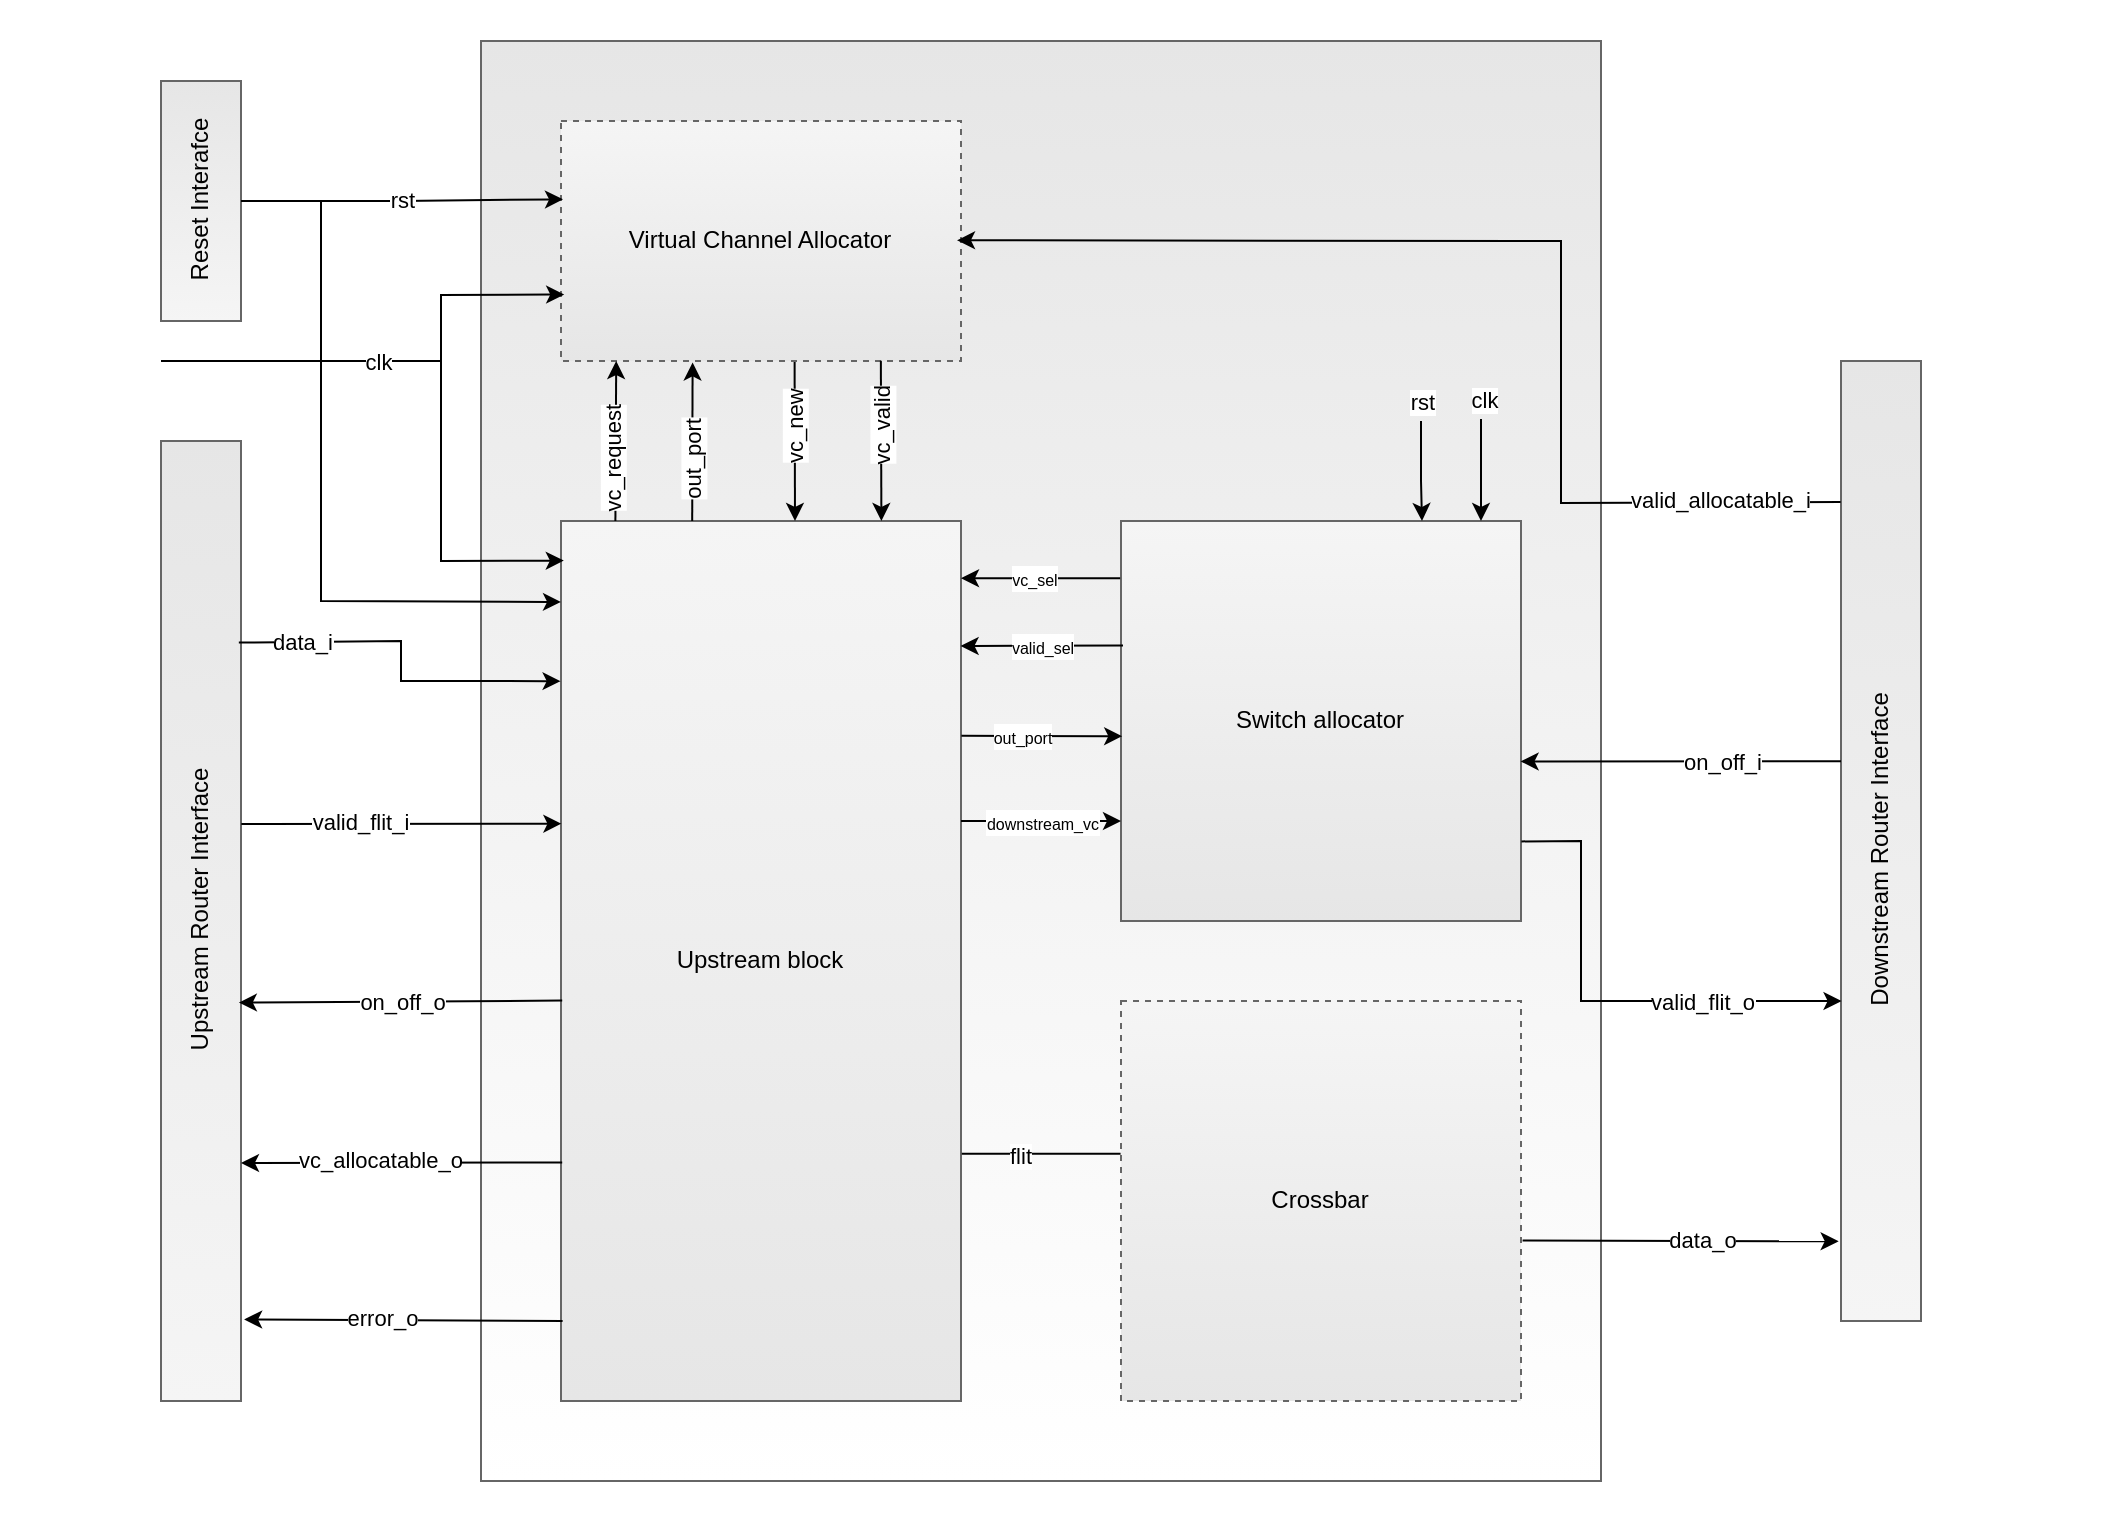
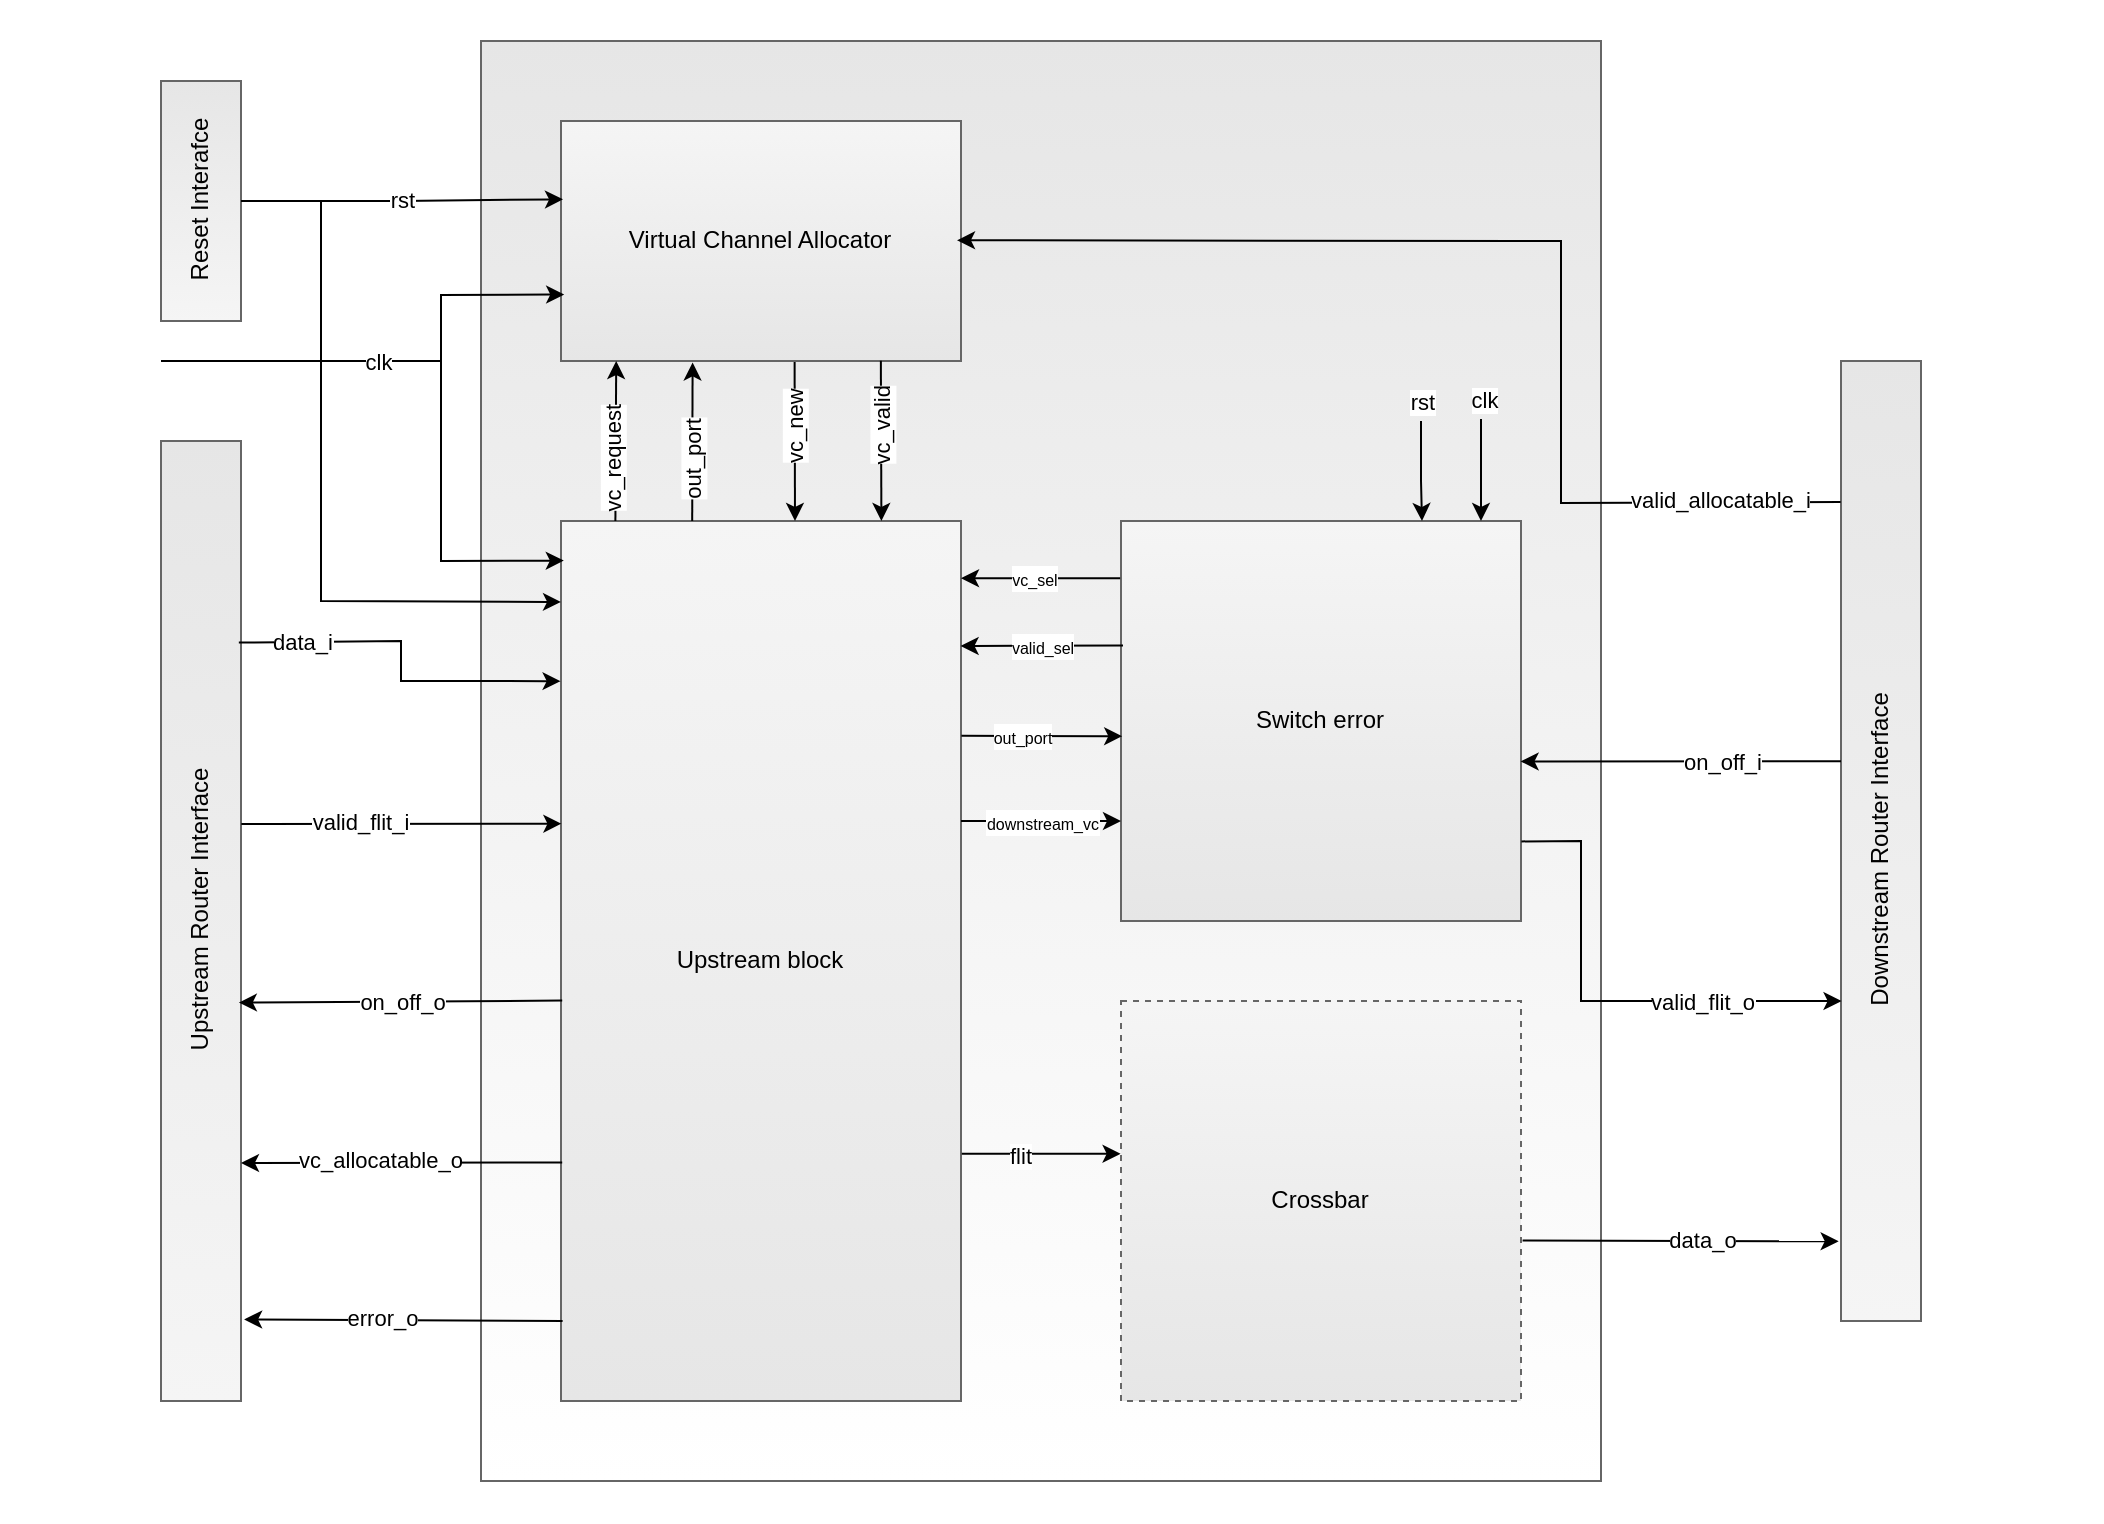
node "Virtual Channel Allocator": style dashed -> solid
node "Switch allocator": label "Switch allocator" -> "Switch error"
edge "Upstream block" -- "Crossbar": arrowhead none -> classic
